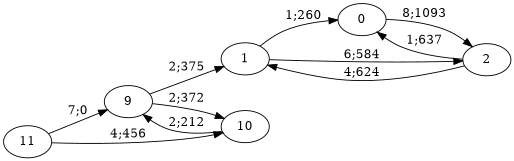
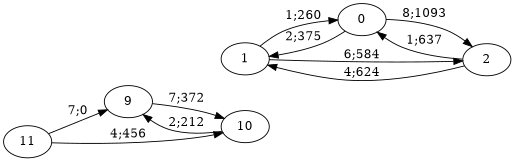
edge "9" -> "1": now "0" -> "1"
edge "9" -> "10": label "2;372" -> "7;372"
